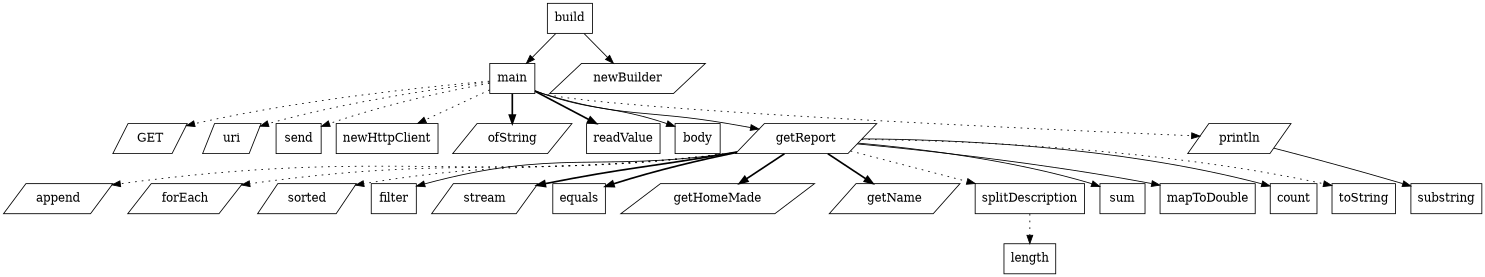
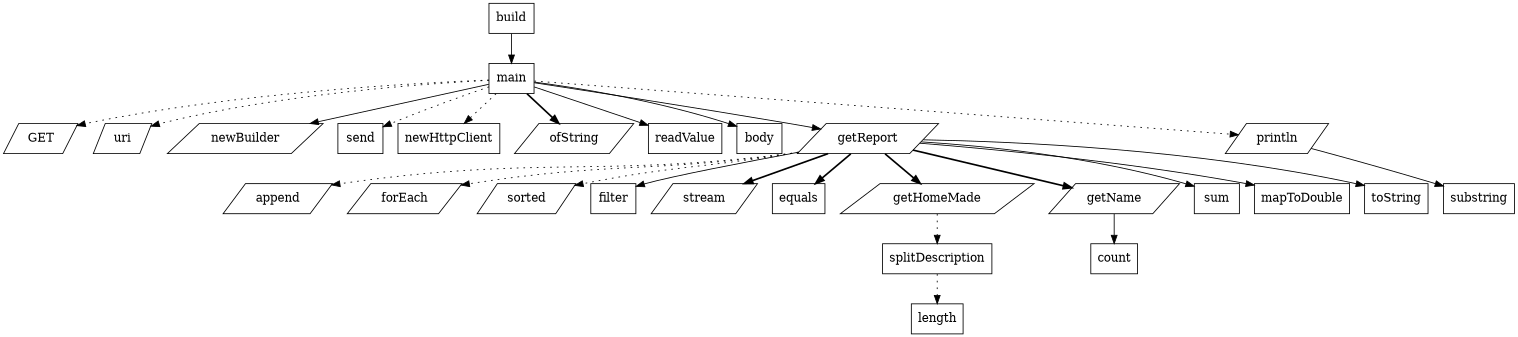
edge "build" -> "newBuilder": now "main" -> "newBuilder"
edge "main" -> "readValue": style bold -> solid
edge "getReport" -> "count": now "getName" -> "count"
edge "getReport" -> "toString": style dotted -> solid
edge "getReport" -> "splitDescription": now "getHomeMade" -> "splitDescription"
